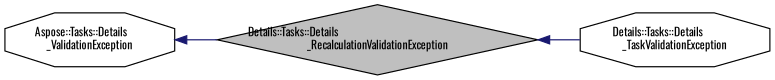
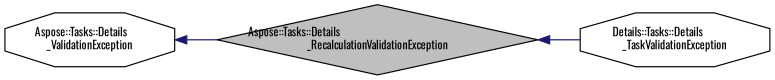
node "Details::Tasks::Details _RecalculationValidationException": label "Details::Tasks::Details _RecalculationValidationException" -> "Aspose::Tasks::Details _RecalculationValidationException"
